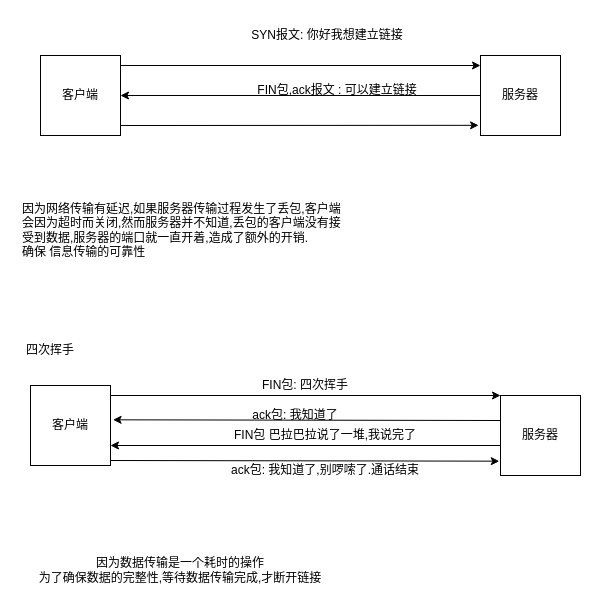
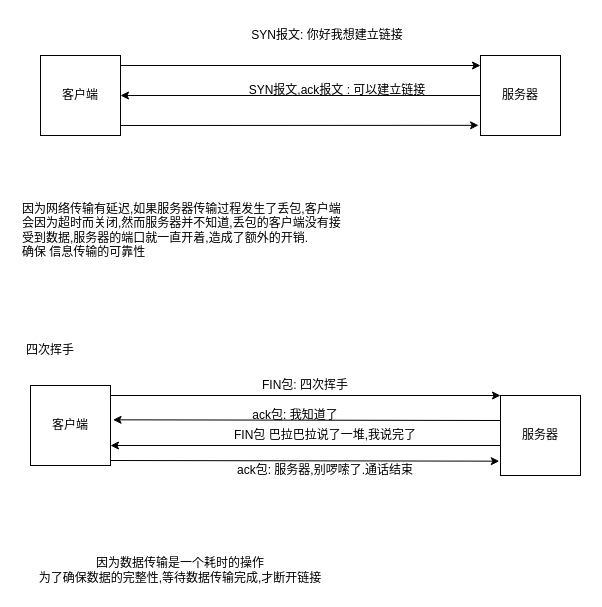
node "FIN包,ack报文 : 可以建立链接": label "FIN包,ack报文 : 可以建立链接" -> "SYN报文,ack报文 : 可以建立链接"
node "ack包: 我知道了,别啰嗦了.通话结束": label "ack包: 我知道了,别啰嗦了.通话结束" -> "ack包: 服务器,别啰嗦了.通话结束"
